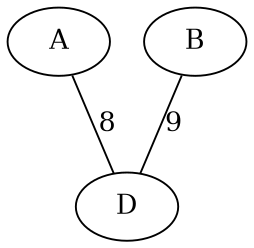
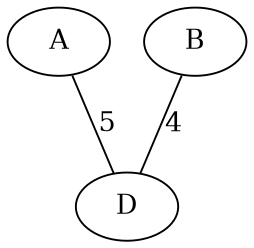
edge "A" -- "D": label "8" -> "5"
edge "B" -- "D": label "9" -> "4"
